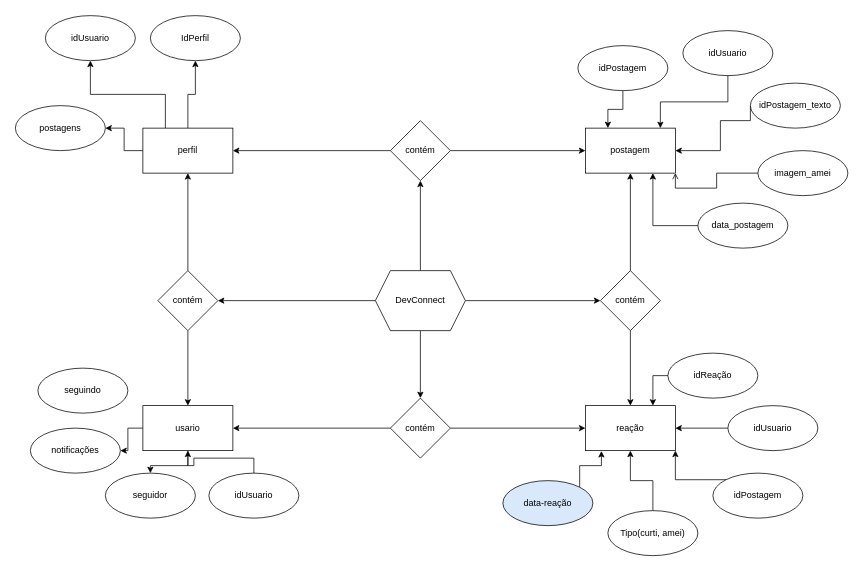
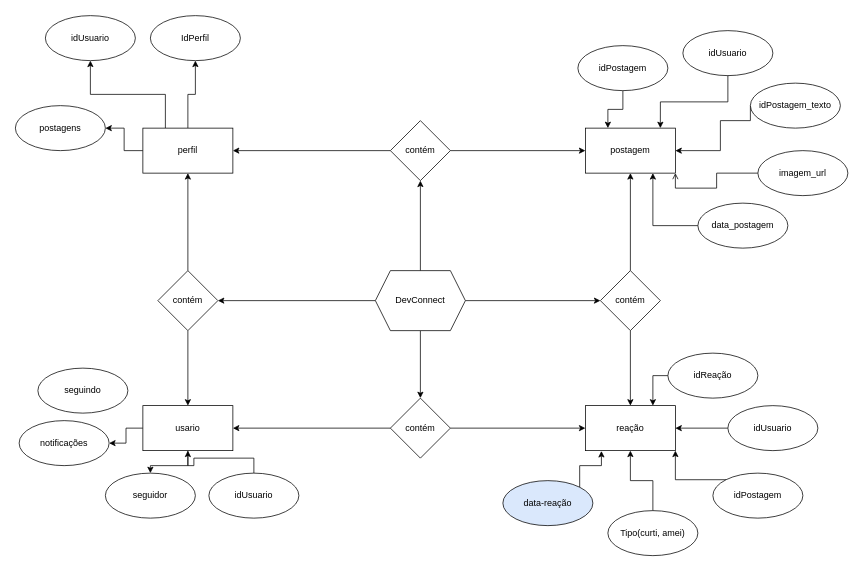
node "imagem_amei": label "imagem_amei" -> "imagem_url"
node "notificações": moved (75, 450) -> (64, 443)
